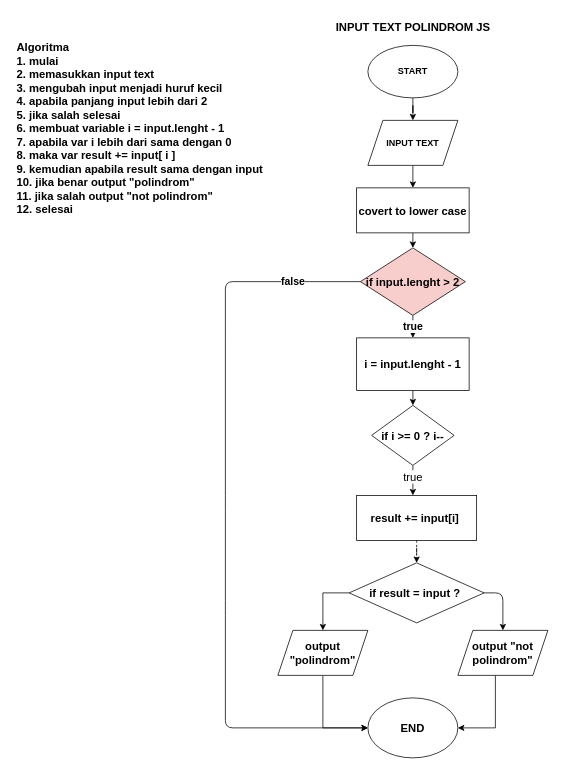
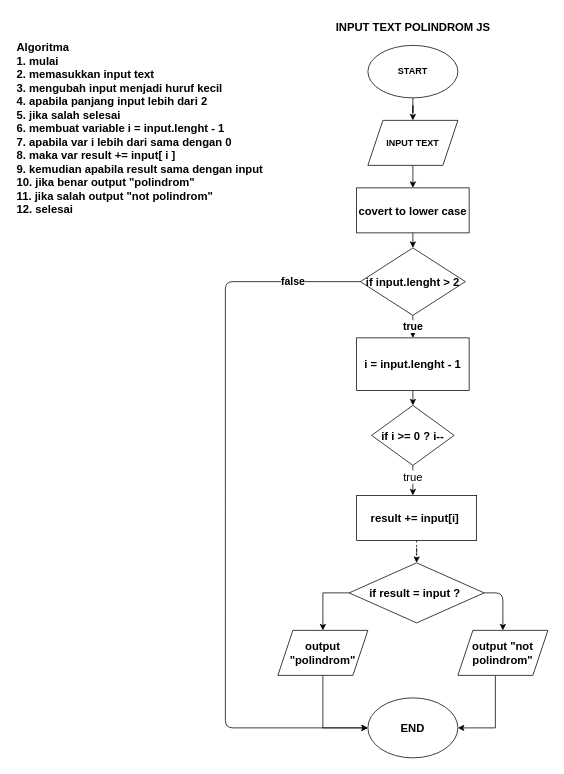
node "if input.lenght > 2": fillcolor #f8cecc -> #ffffff
